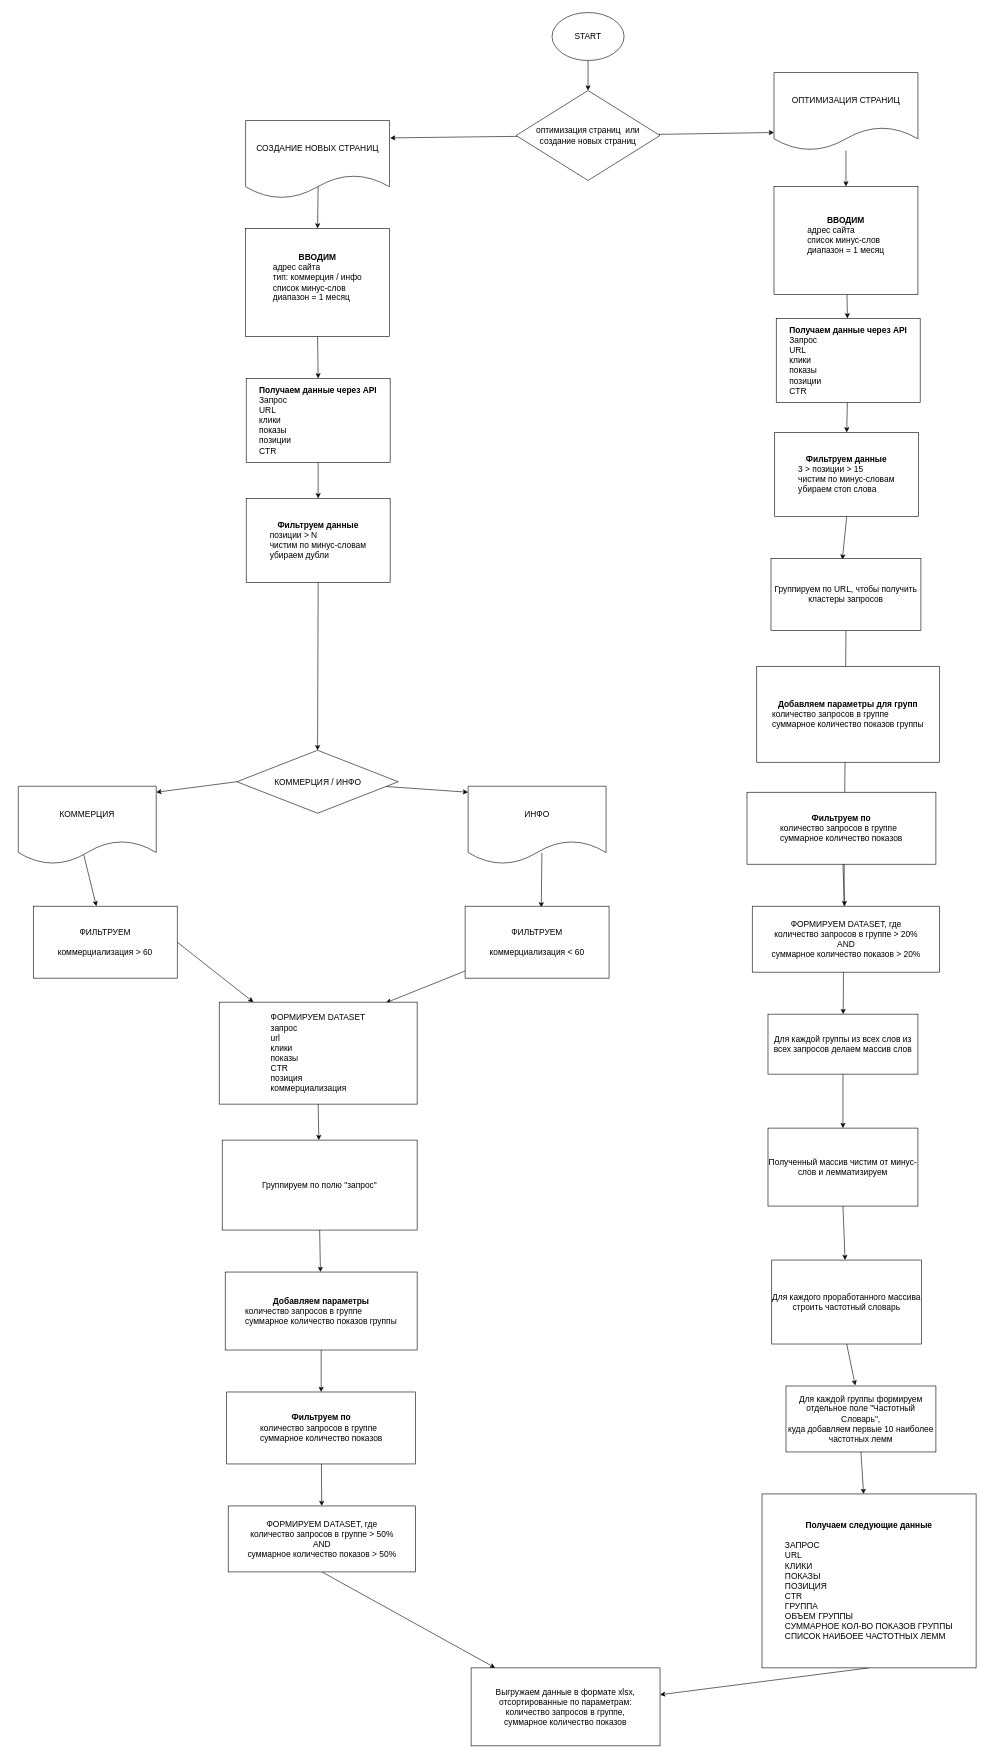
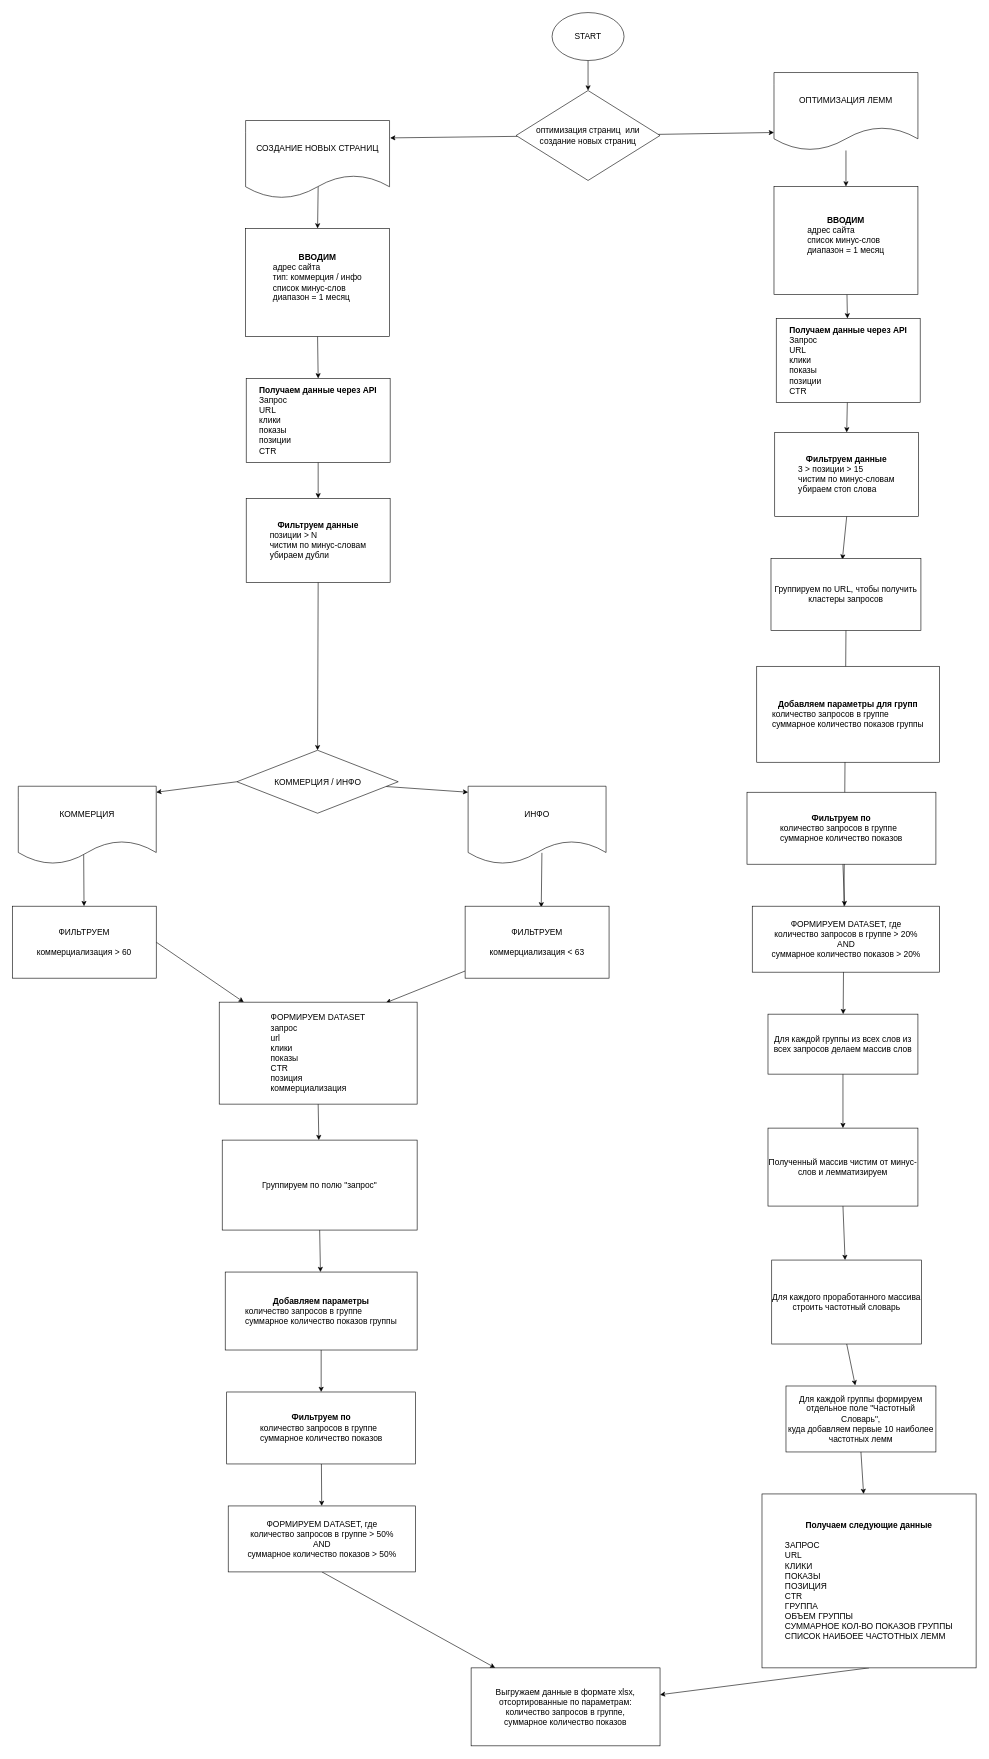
node "ОПТИМИЗАЦИЯ СТРАНИЦ": label "ОПТИМИЗАЦИЯ СТРАНИЦ" -> "ОПТИМИЗАЦИЯ ЛЕММ"
node "ФИЛЬТРУЕМ коммерциализация > 60": moved (105, 942) -> (84, 942)
node "ФИЛЬТРУЕМ коммерциализация < 60": label "ФИЛЬТРУЕМ коммерциализация < 60" -> "ФИЛЬТРУЕМ коммерциализация < 63"
